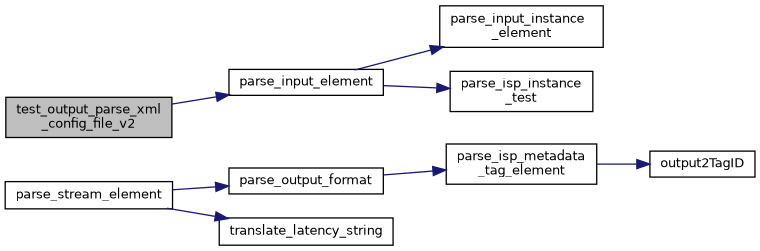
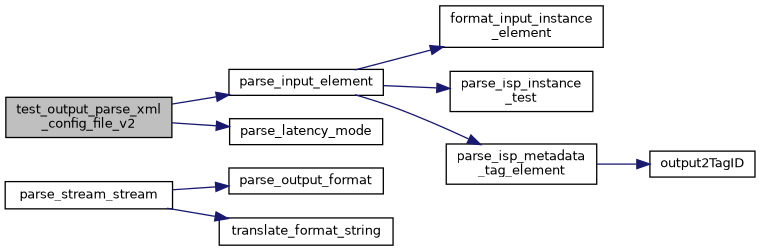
node "parse_input_instance _element": label "parse_input_instance _element" -> "format_input_instance _element"
node "parse_latency_mode": added
edge "parse_output_format" -> "parse_isp_metadata _tag_element": now "parse_input_element" -> "parse_isp_metadata _tag_element"
node "parse_stream_element": label "parse_stream_element" -> "parse_stream_stream"
node "translate_latency_string": label "translate_latency_string" -> "translate_format_string"
